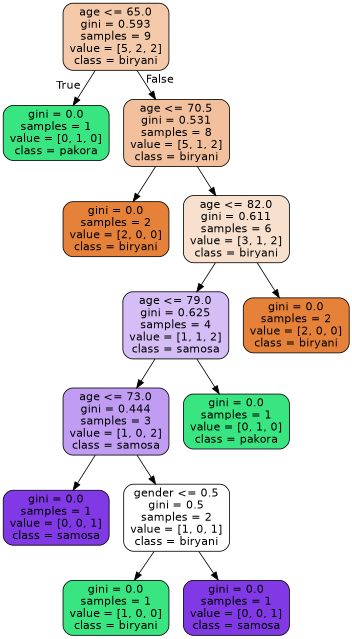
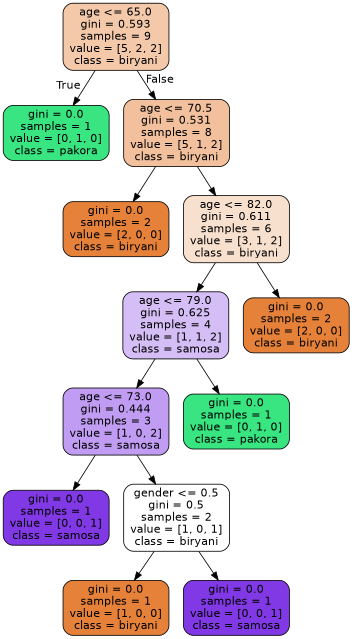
node "gini = 0.0 samples = 1 value = [1, 0, 0] class = biryani": fillcolor #39e581 -> #e58139
